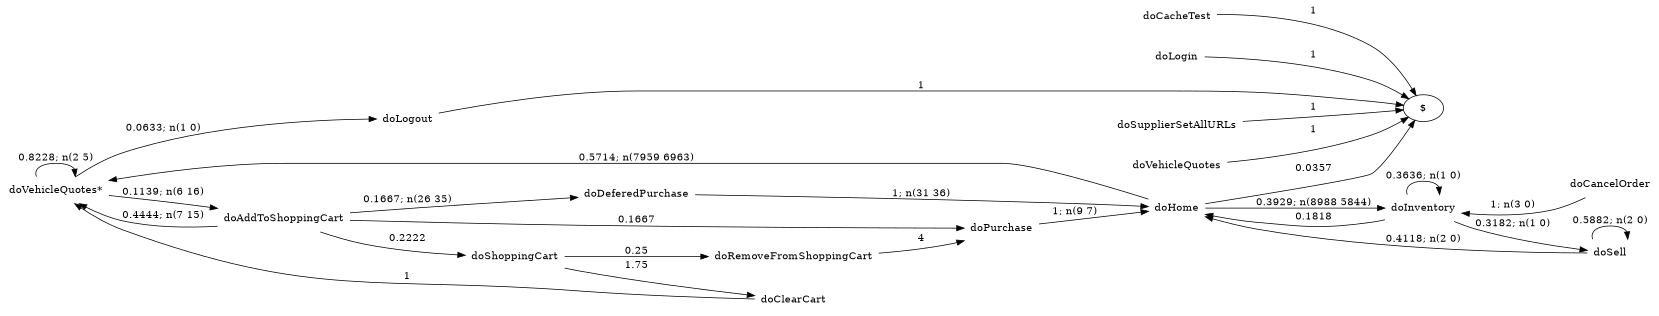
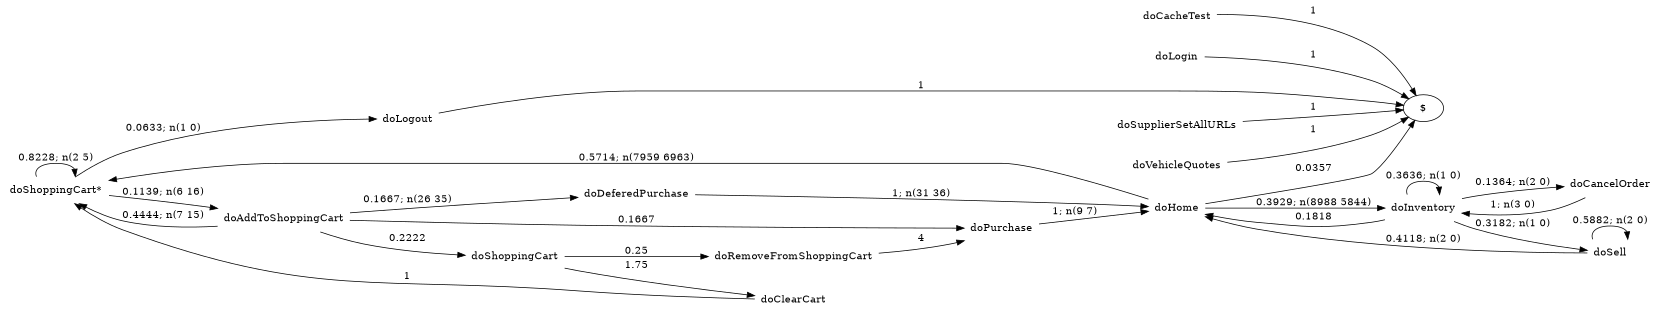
node "doVehicleQuotes*": label "doVehicleQuotes*" -> "doShoppingCart*"
edge "doInventory" -> "doCancelOrder": added, label "0.1364; n(2 0)"
